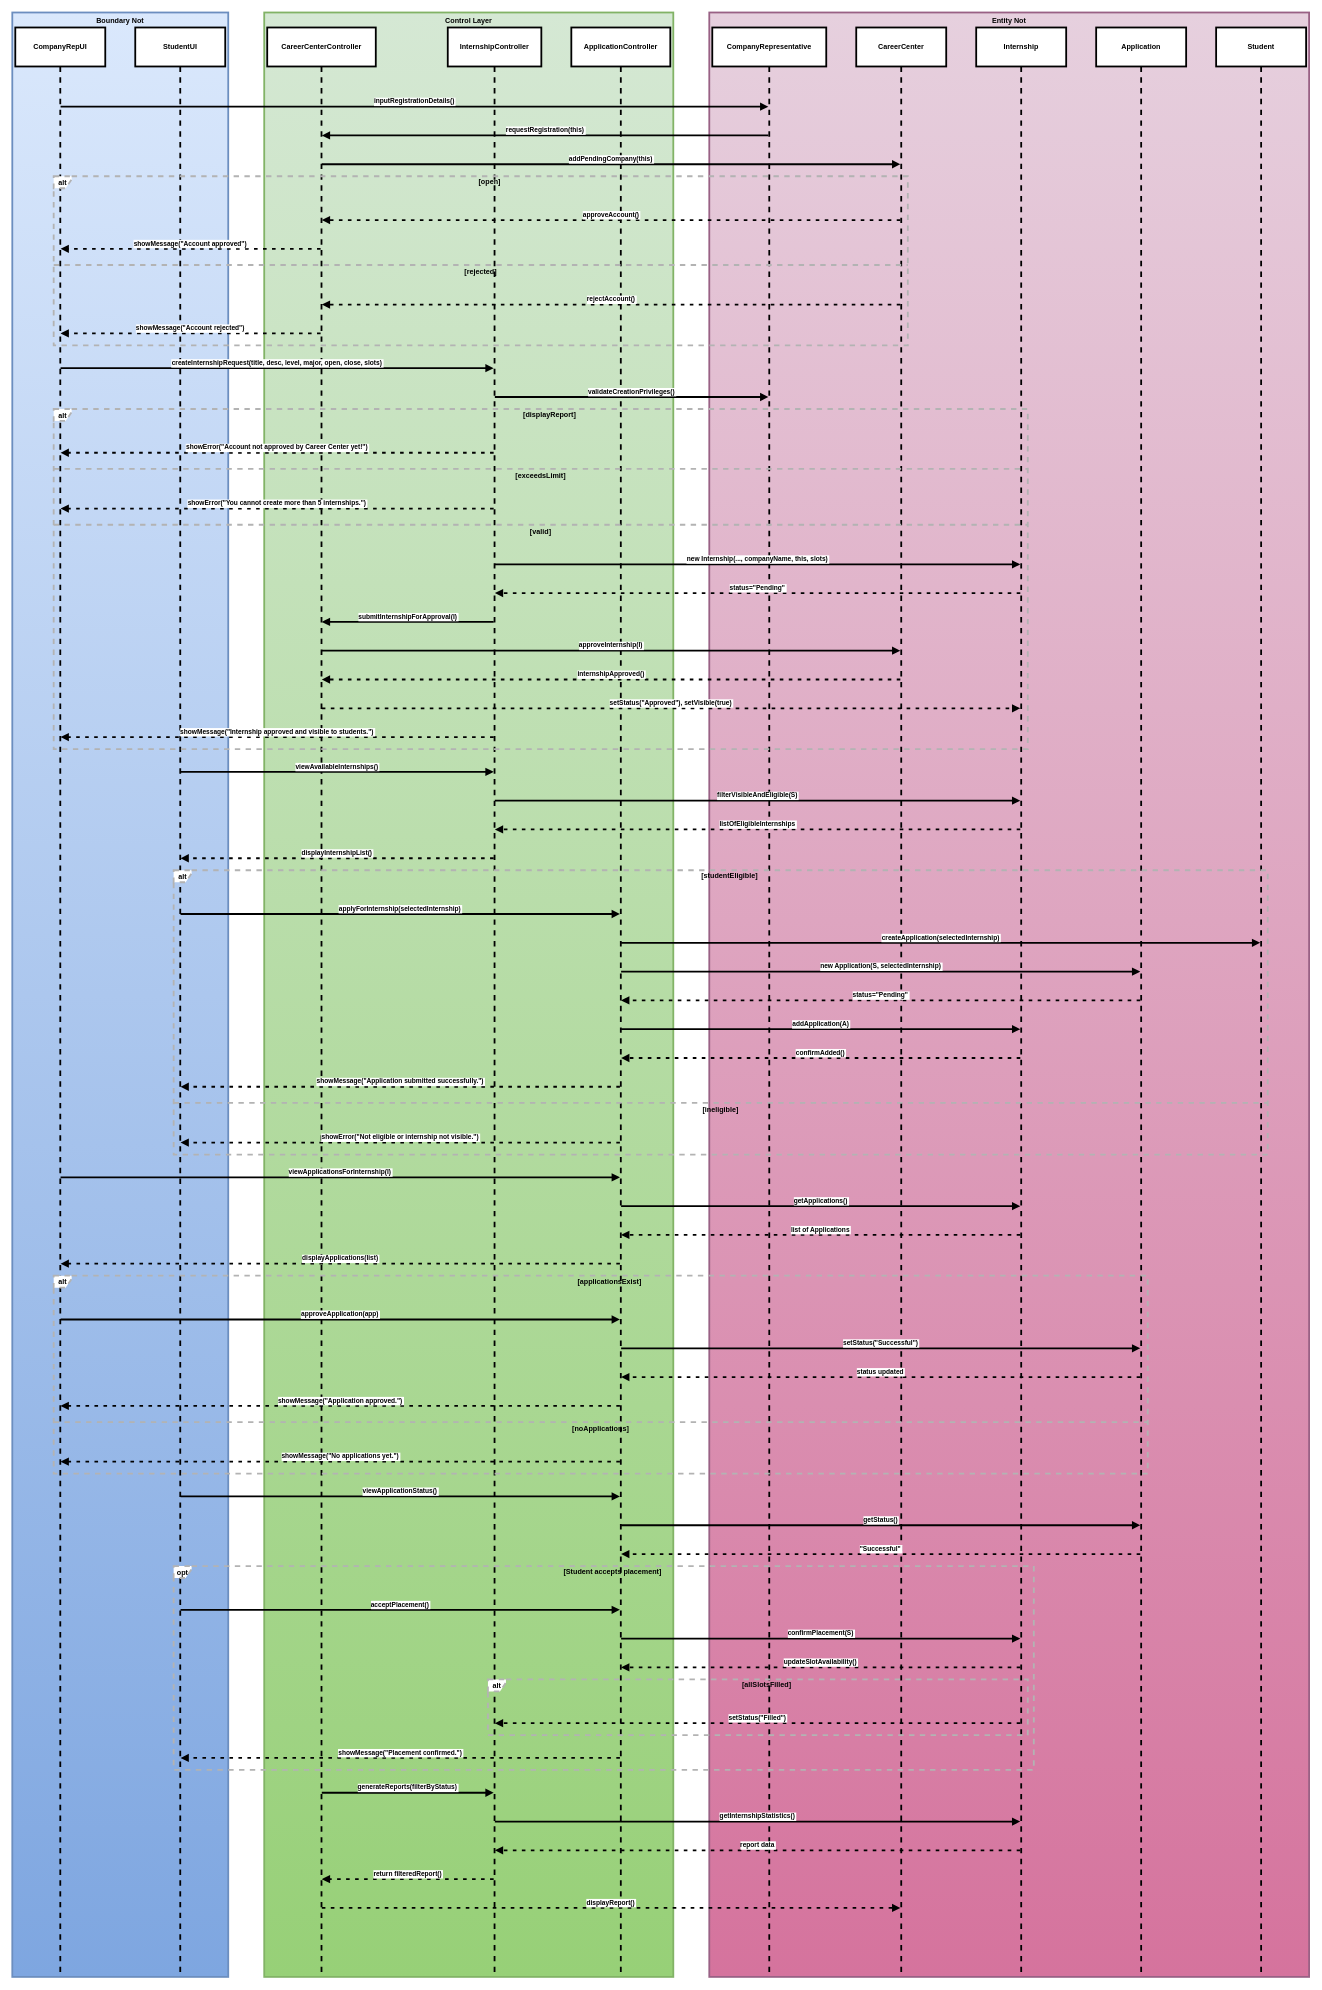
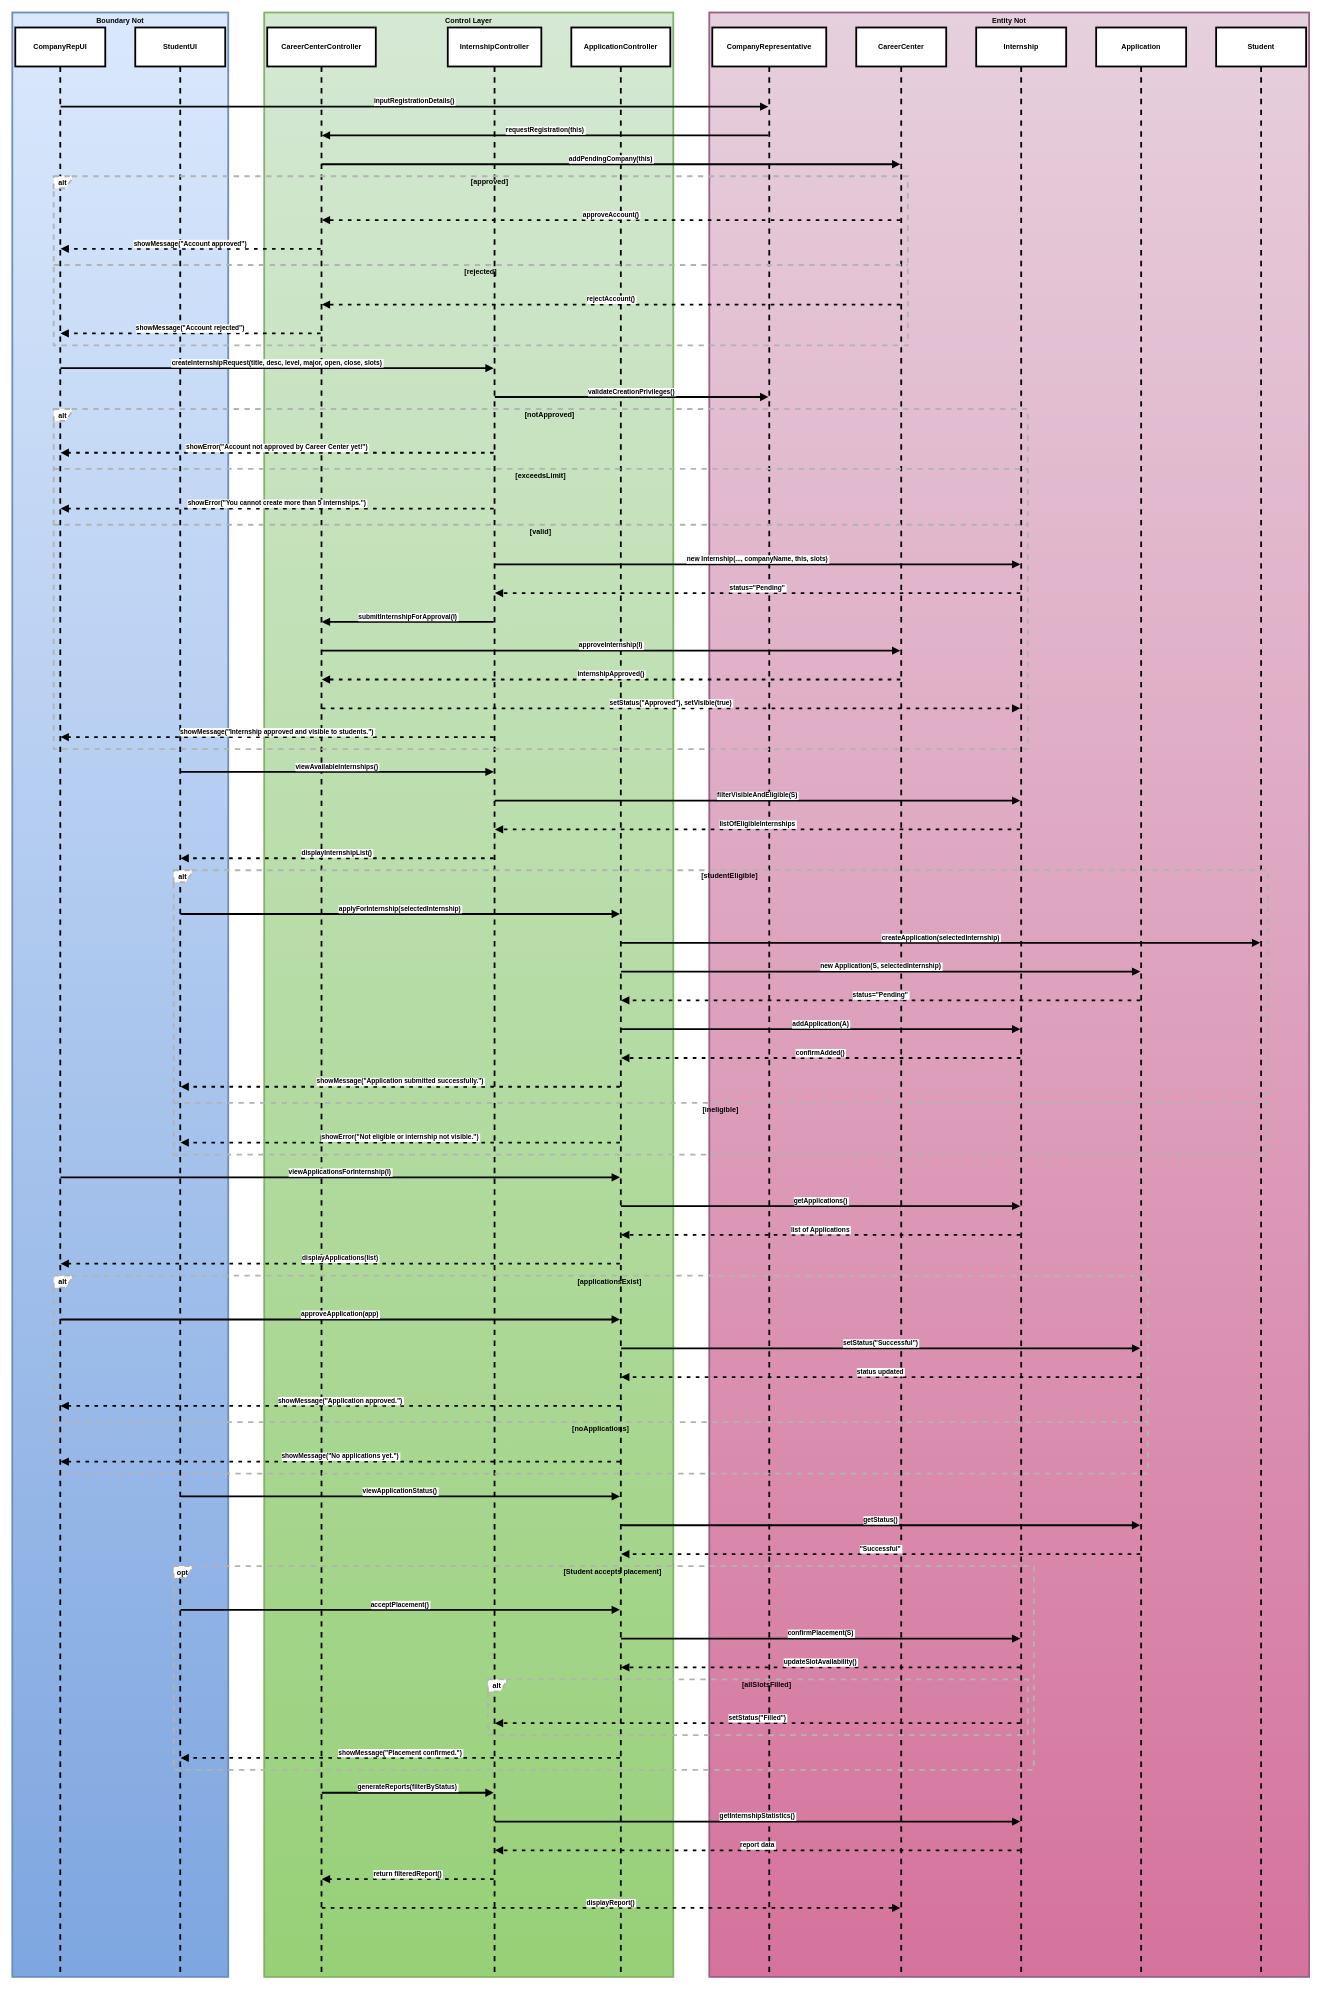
node "[open]": label "[open]" -> "[approved]"
node "[displayReport]": label "[displayReport]" -> "[notApproved]"
